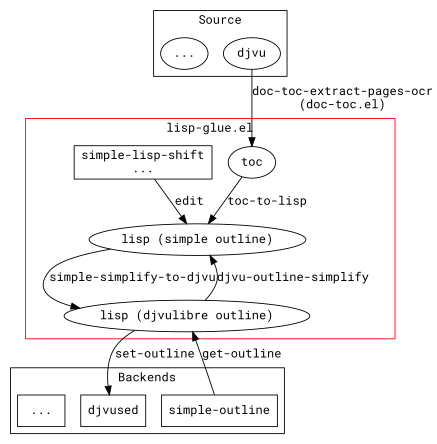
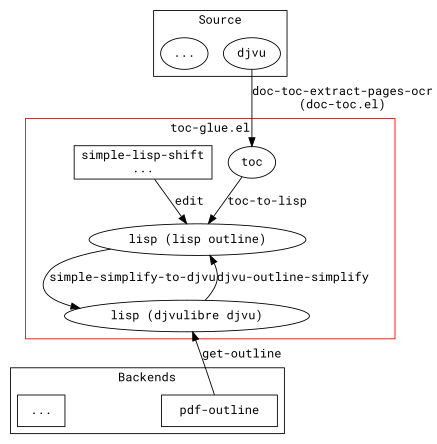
cluster "lisp-glue.el": label "lisp-glue.el" -> "toc-glue.el"
node "lisp (simple outline)": label "lisp (simple outline)" -> "lisp (lisp outline)"
node "lisp (djvulibre outline)": label "lisp (djvulibre outline)" -> "lisp (djvulibre djvu)"
node "djvused": removed
node "simple-outline": label "simple-outline" -> "pdf-outline"
